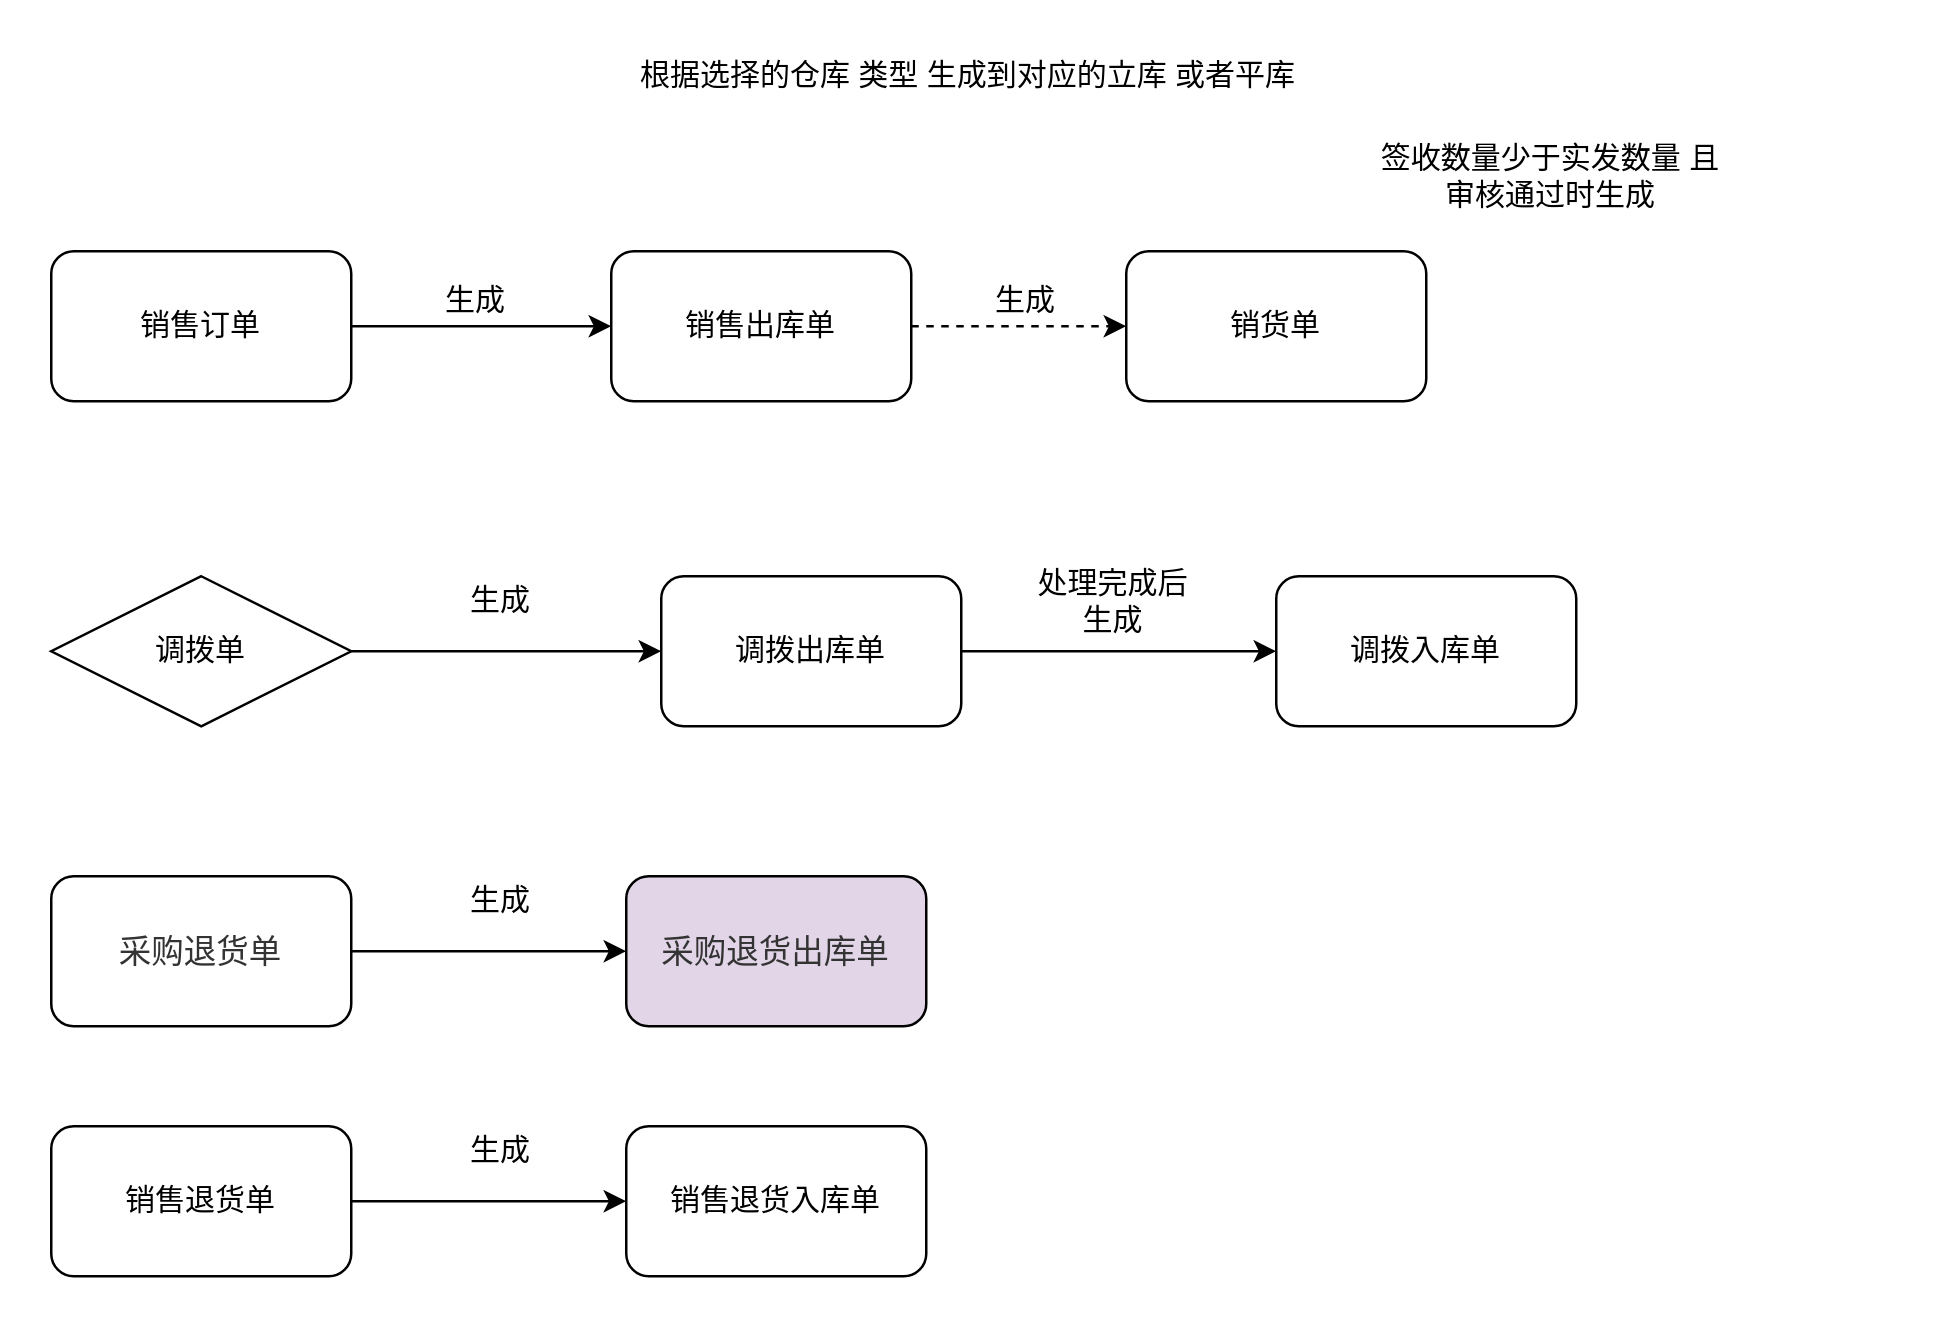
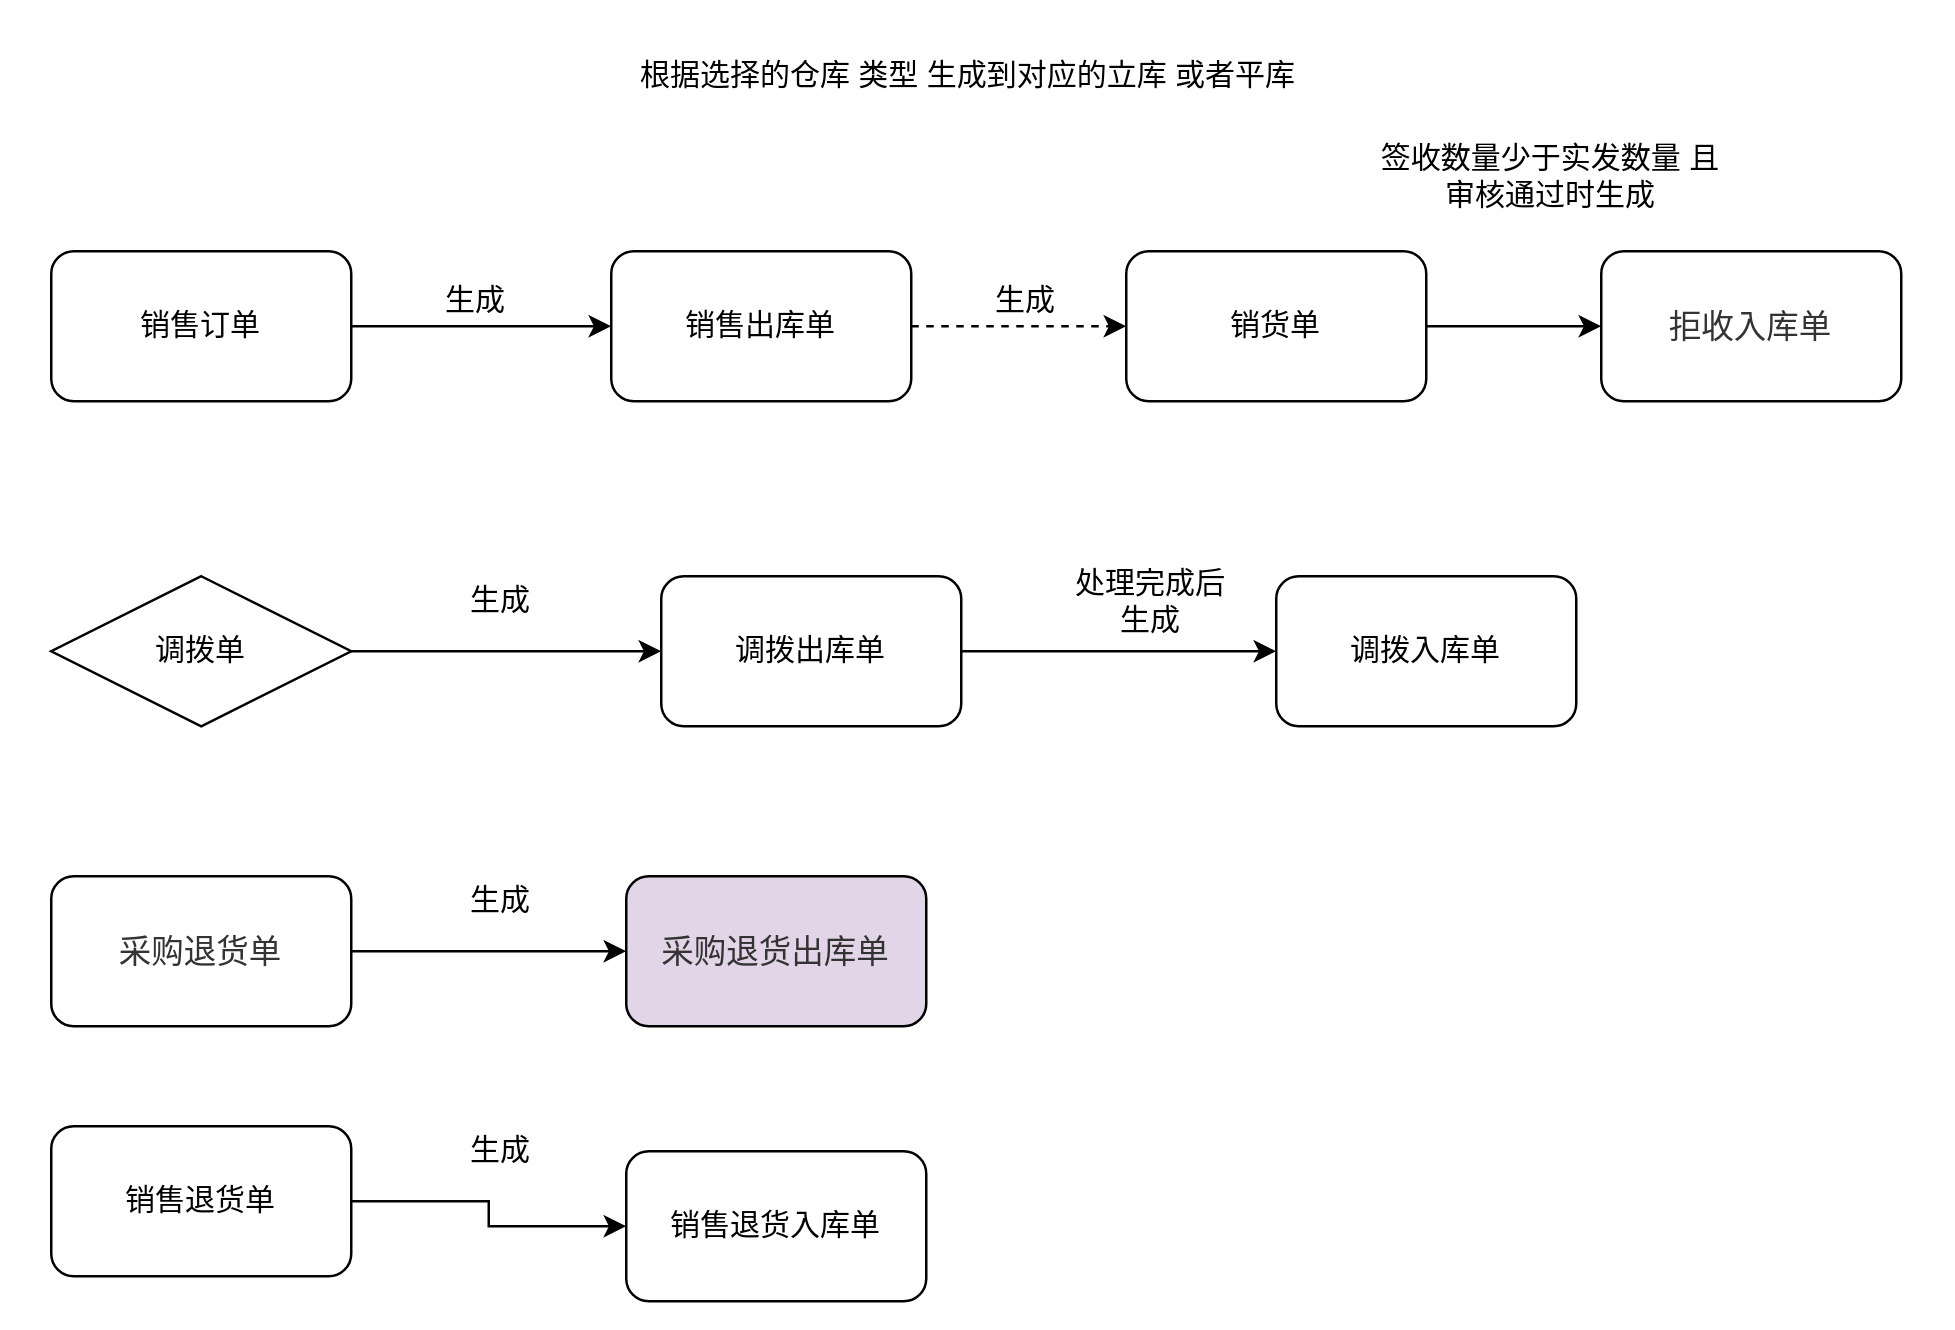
edge "销货单" -> "拒收入库单": added
node "拒收入库单": added
node "处理完成后生成": moved (1114, 601) -> (1151, 601)
node "销售退货入库单": moved (776, 1201) -> (776, 1226)
